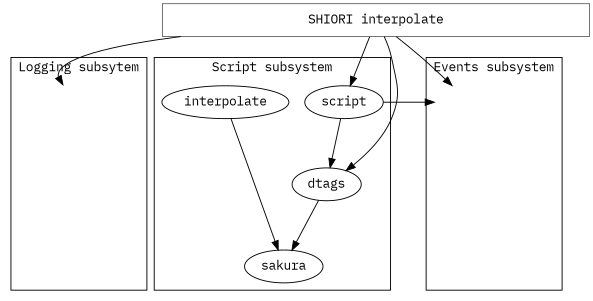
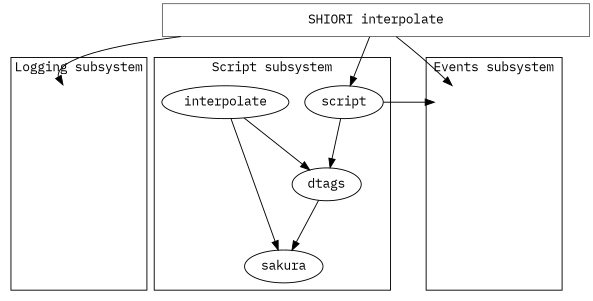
cluster "Logging subsytem": label "Logging subsytem" -> "Logging subsystem"
edge "SHIORI interpolate" -> "dtags": now "interpolate" -> "dtags"
